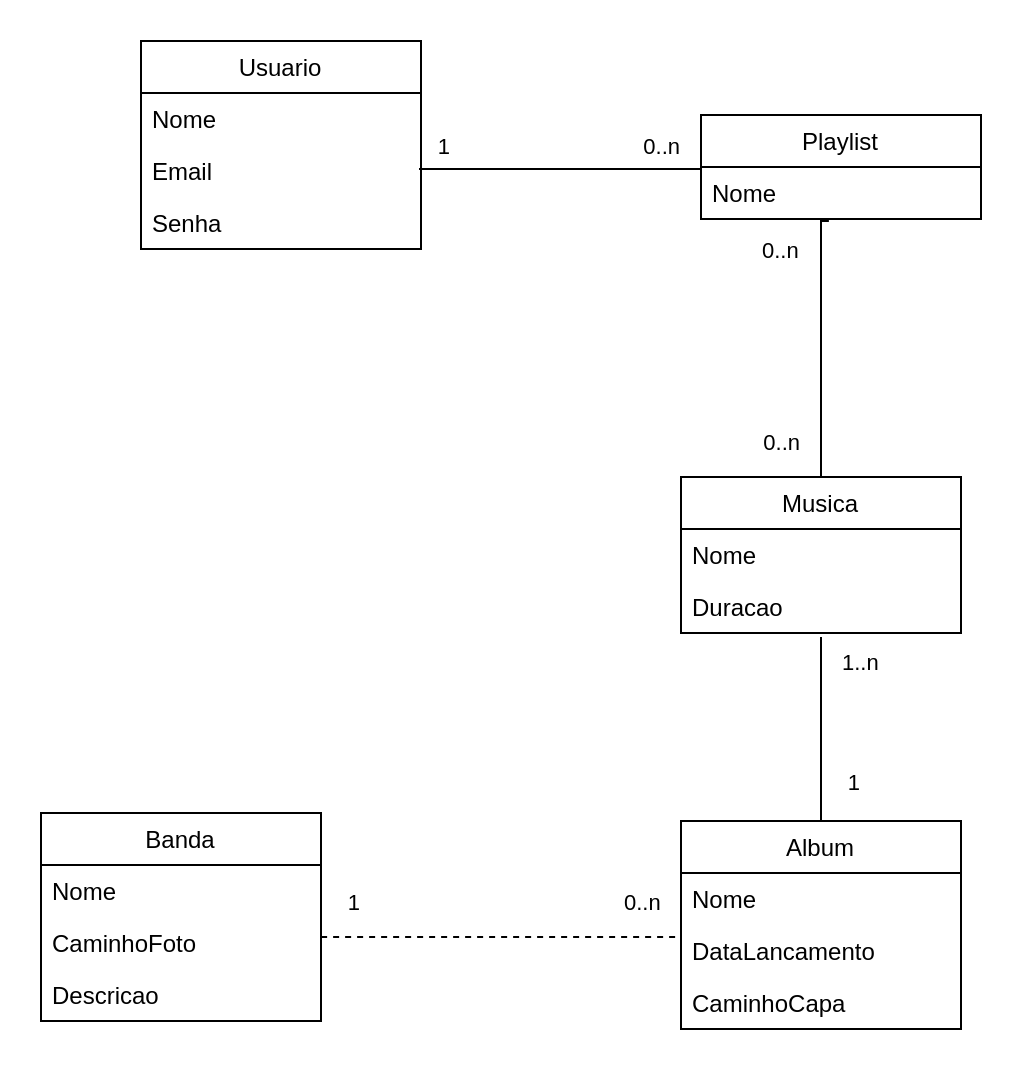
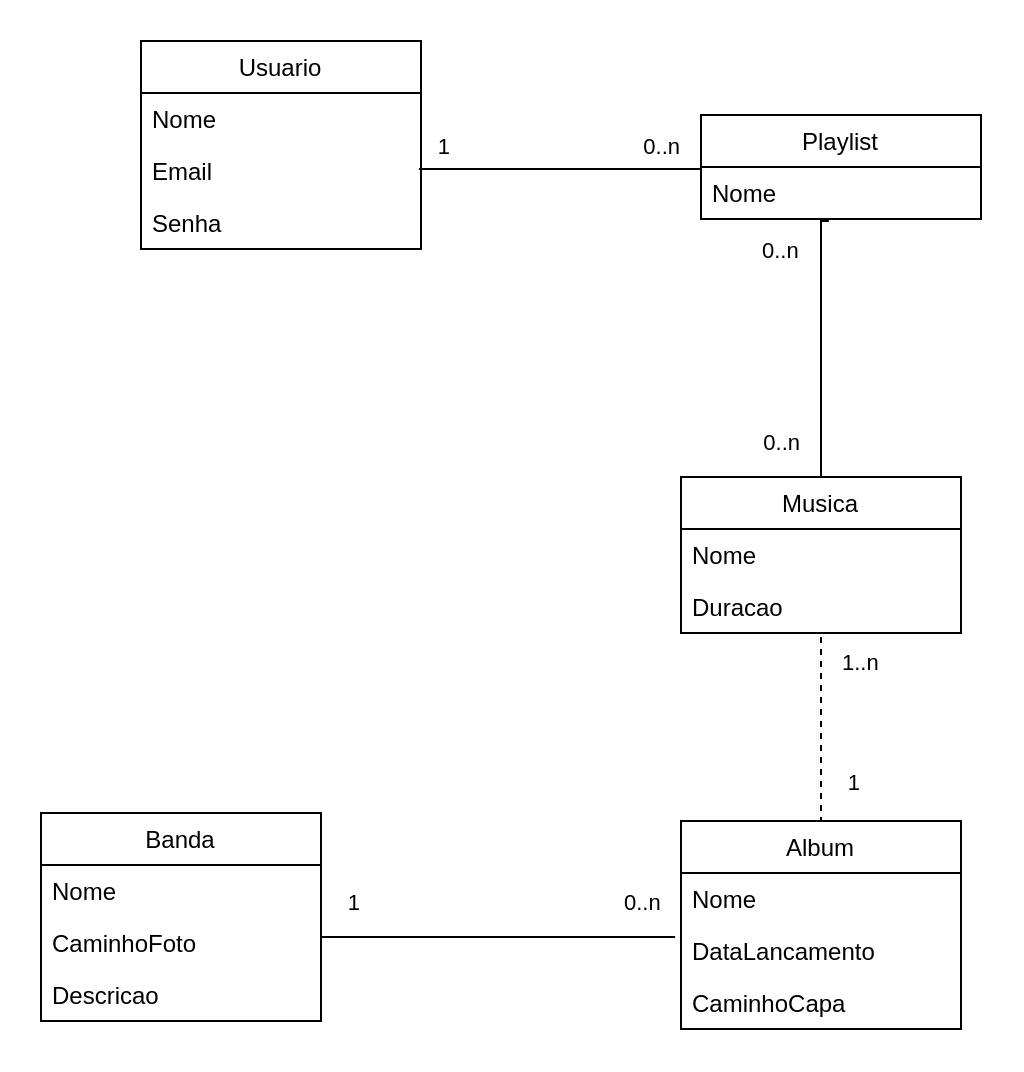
edge "Duracao" -- "Album": style solid -> dashed
edge "CaminhoFoto" -- "DataLancamento": style dashed -> solid
